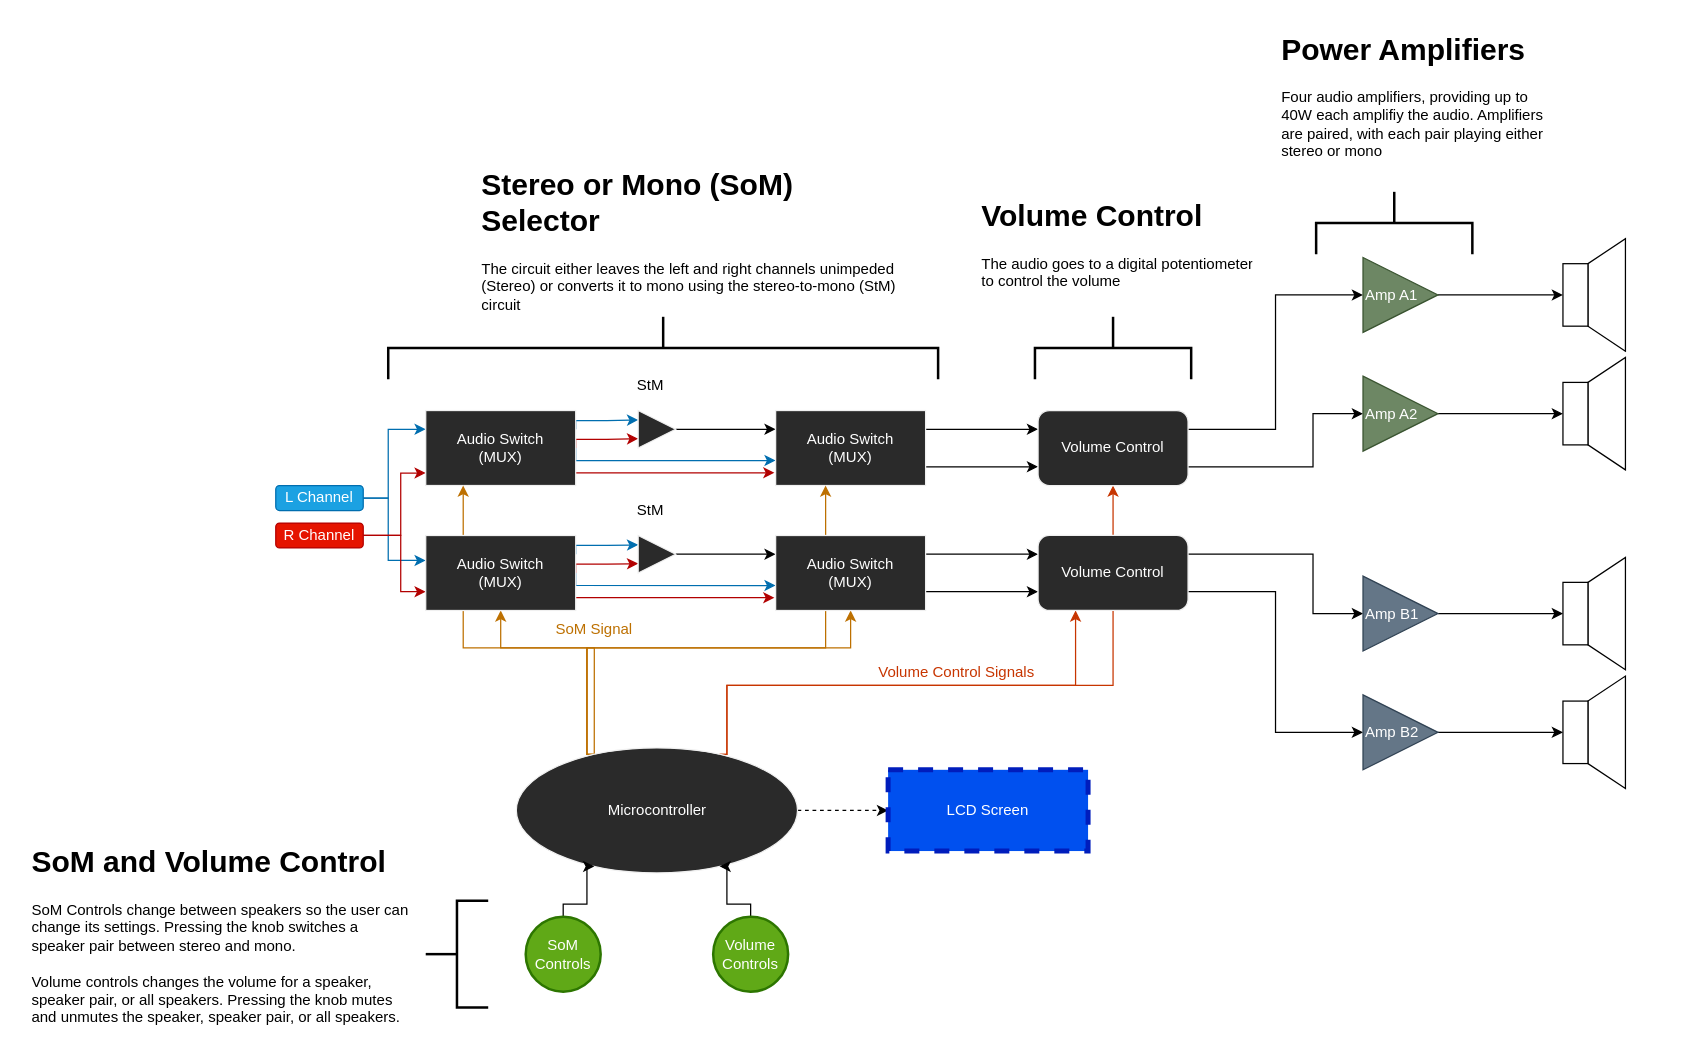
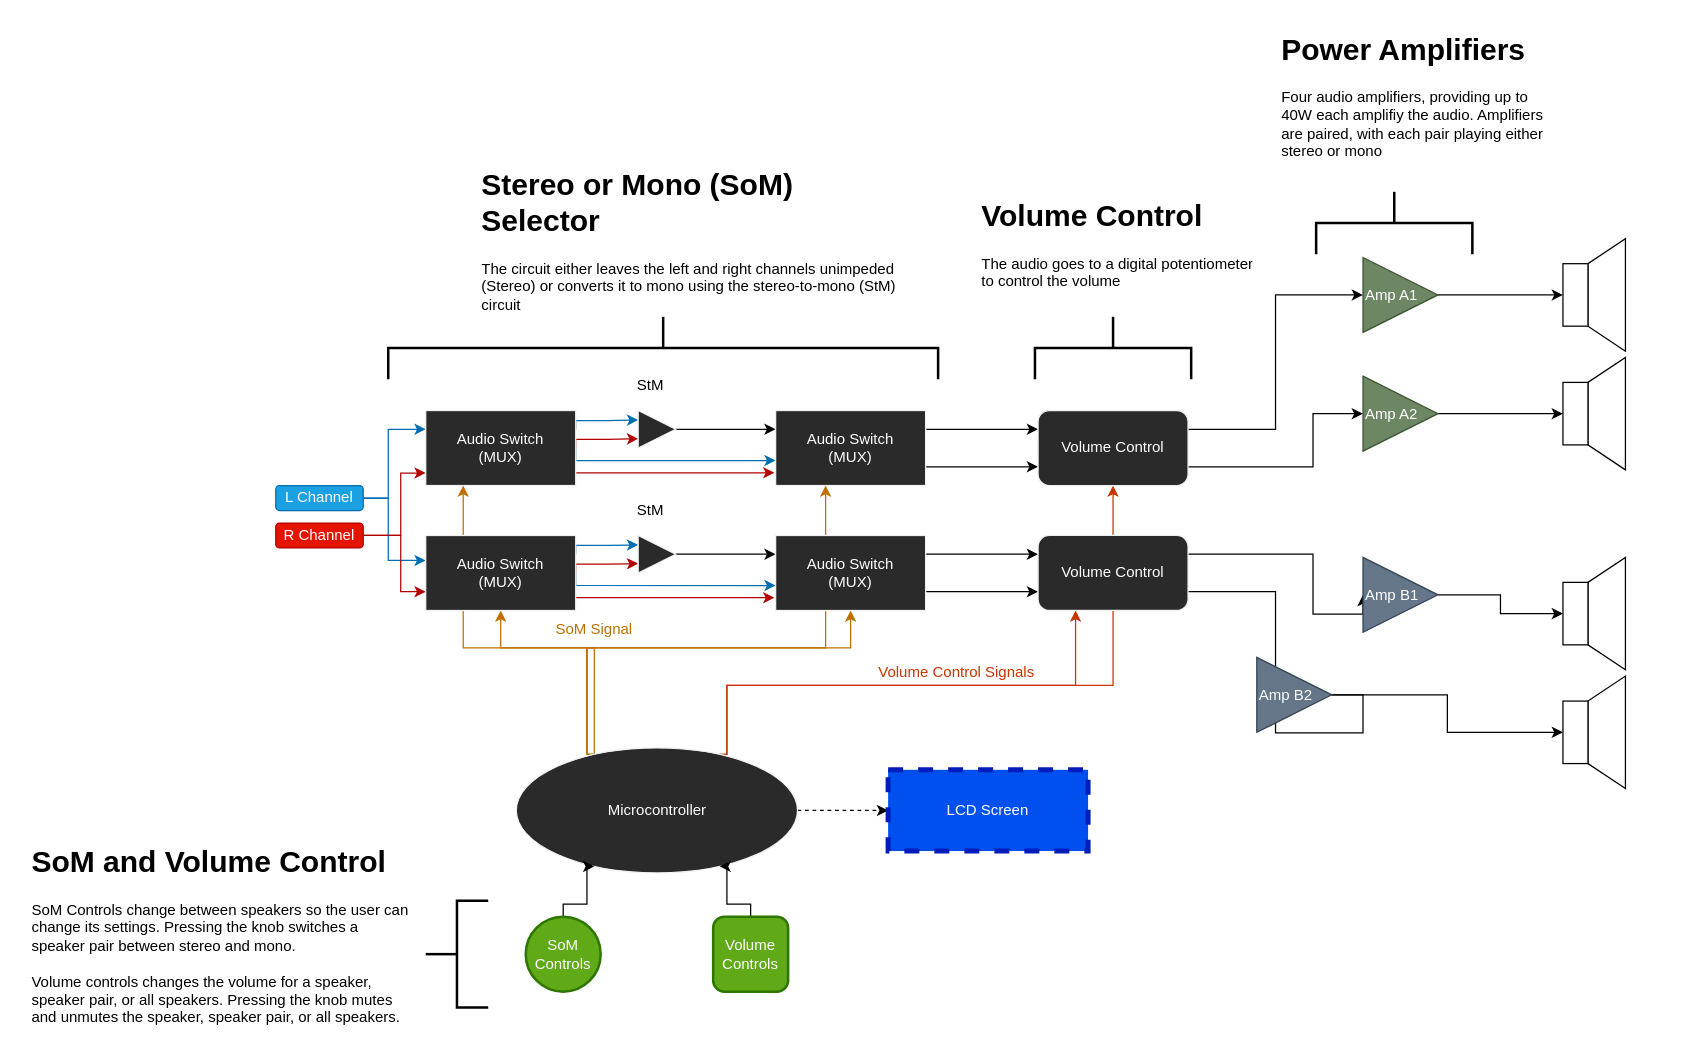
node "Amp B1": moved (1401, 614) -> (1401, 595)
node "Amp B2": moved (1401, 733) -> (1294, 695)
node "Volume Controls": shape ellipse -> rounded rectangle
